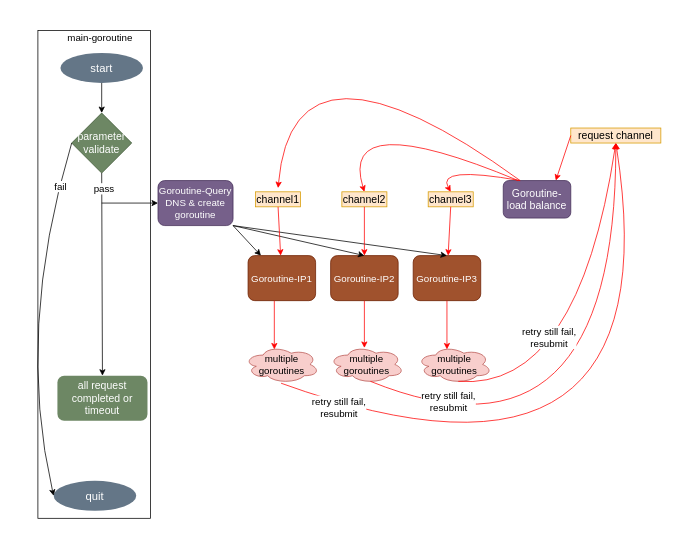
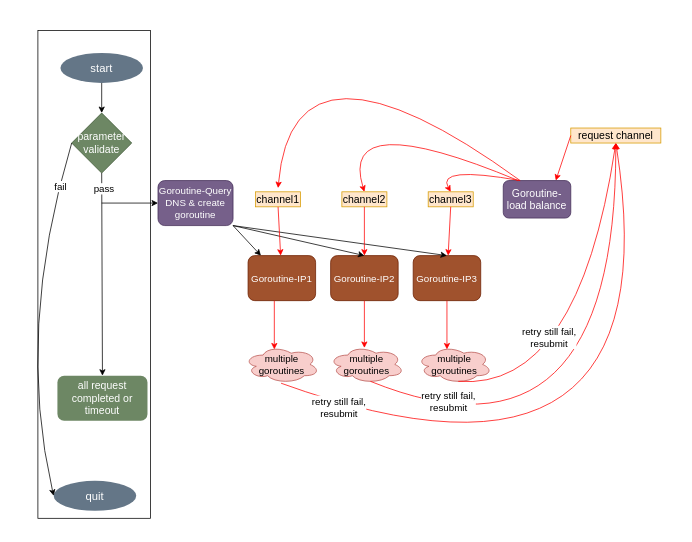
node "main-goroutine": removed
